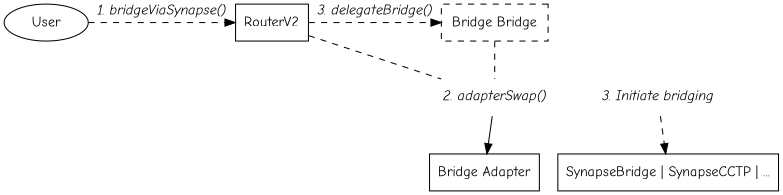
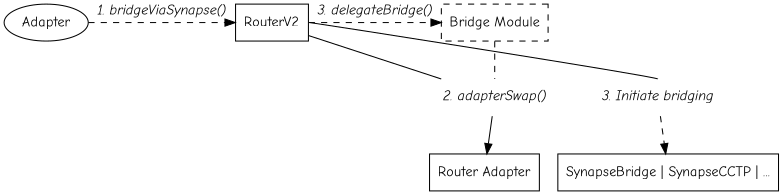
node "User": label "User" -> "Adapter"
node "Bridge Bridge": label "Bridge Bridge" -> "Bridge Module"
edge "RouterV2" -- "3. Initiate bridging": added
edge "RouterV2" -- "2. adapterSwap()": style dashed -> solid
node "Bridge Adapter": label "Bridge Adapter" -> "Router Adapter"
